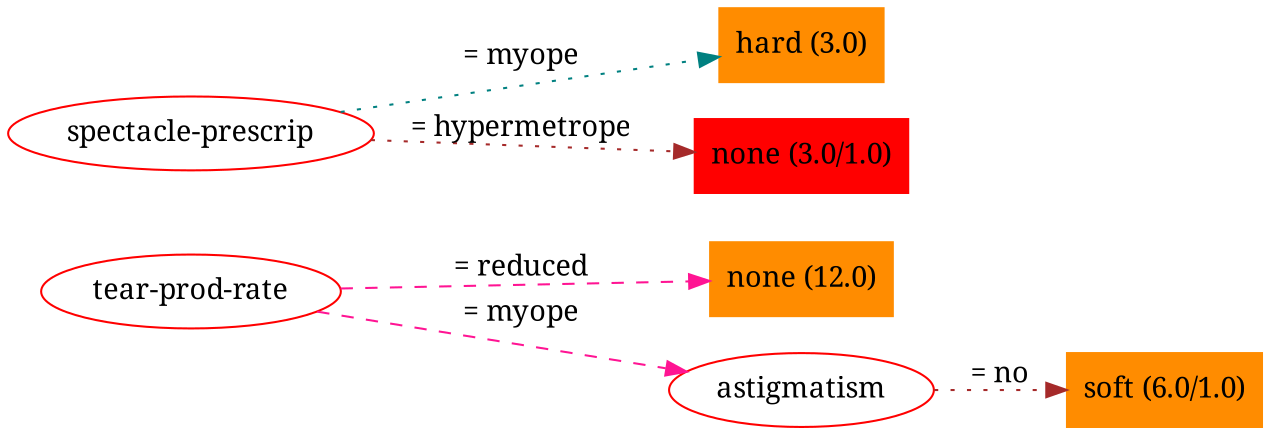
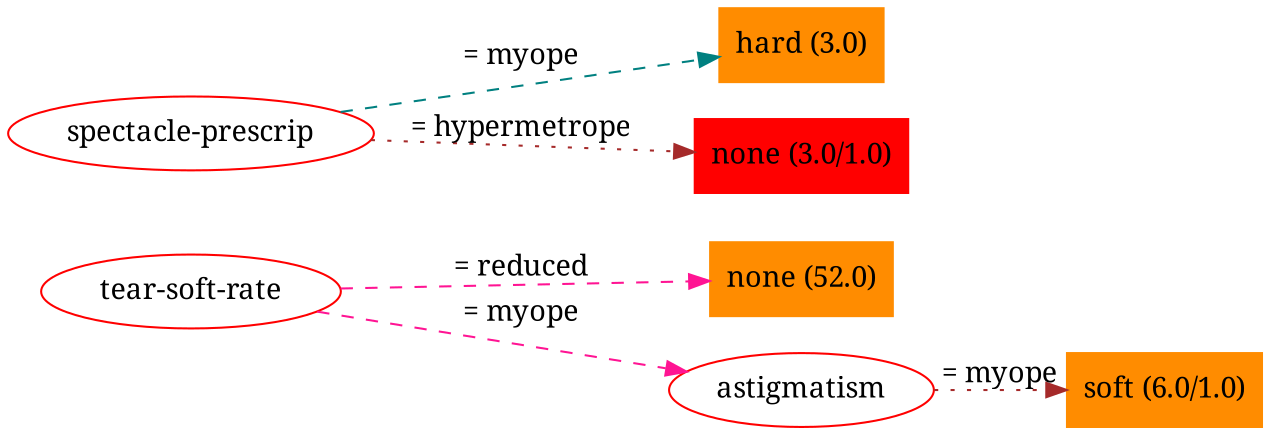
edge "spectacle-prescrip" -> "hard (3.0)": style dotted -> dashed
node "none (12.0)": label "none (12.0)" -> "none (52.0)"
node "tear-prod-rate": label "tear-prod-rate" -> "tear-soft-rate"
edge "astigmatism" -> "soft (6.0/1.0)": label "= no" -> "= myope"
